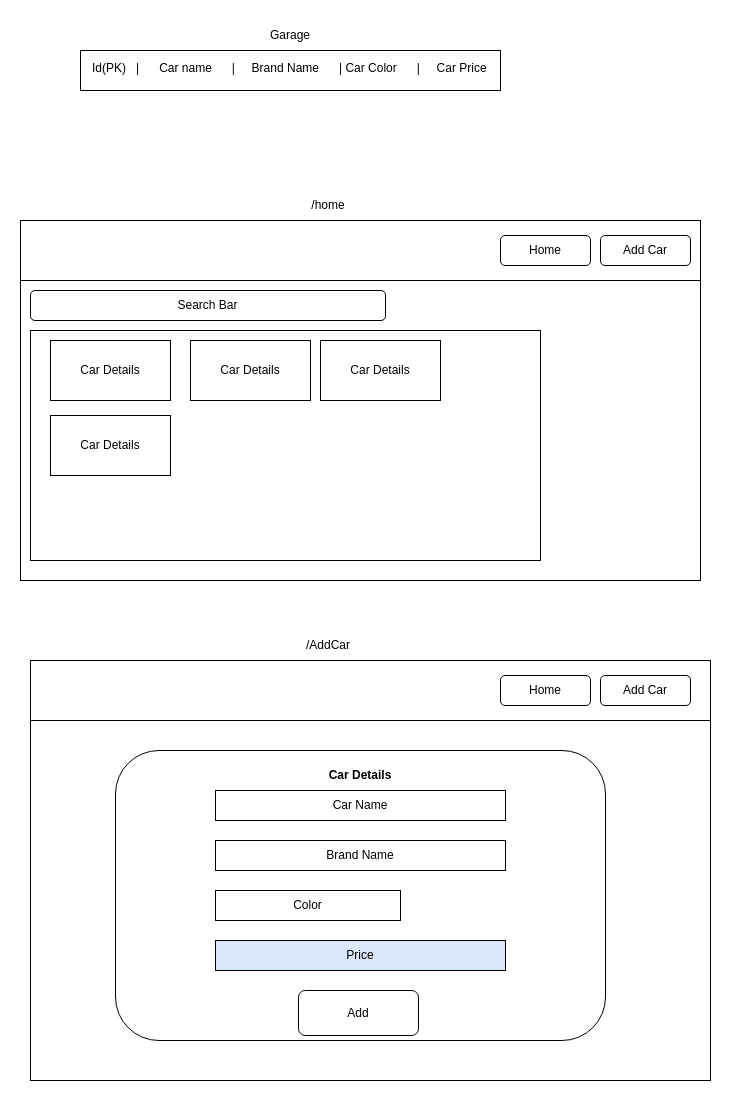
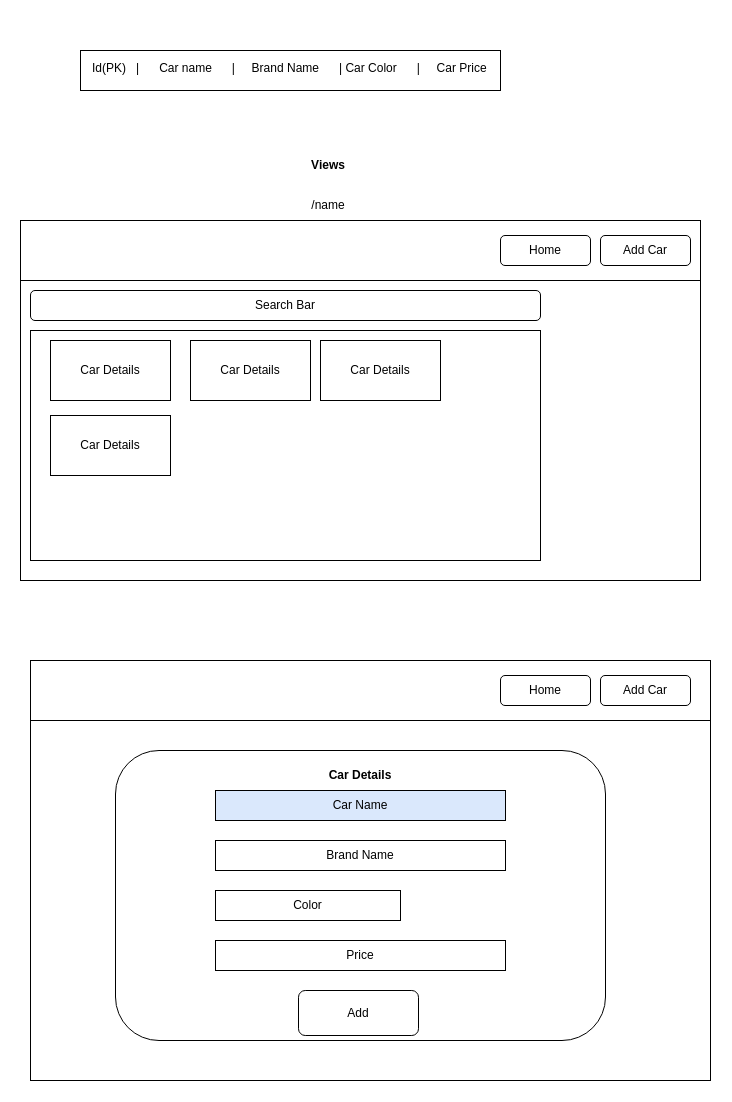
node "Garage": removed
node "Views": added
node "/home": label "/home" -> "/name"
node "Search Bar": size 355x30 -> 510x30
node "/AddCar": removed
node "Car Name": fillcolor #ffffff -> #dae8fc
node "Price": fillcolor #dae8fc -> #ffffff
